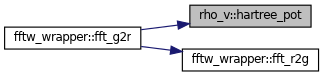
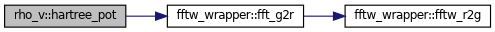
edge "fftw_wrapper::fft_g2r" -> "rho_v::hartree_pot": reversed
node "fftw_wrapper::fft_r2g": label "fftw_wrapper::fft_r2g" -> "fftw_wrapper::fftw_r2g"
